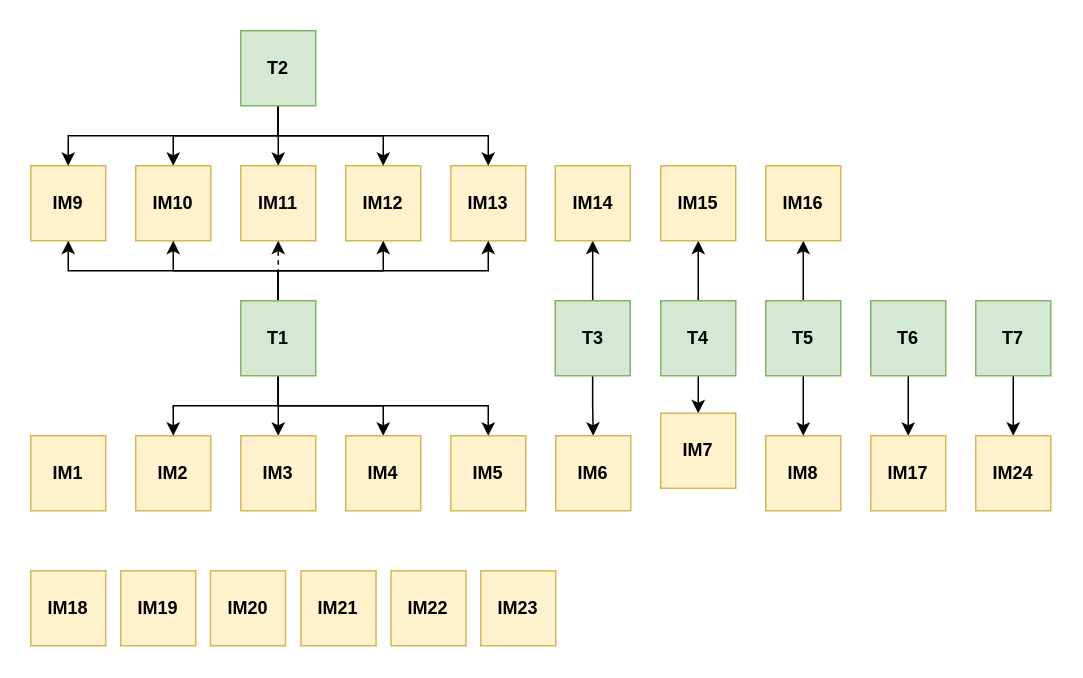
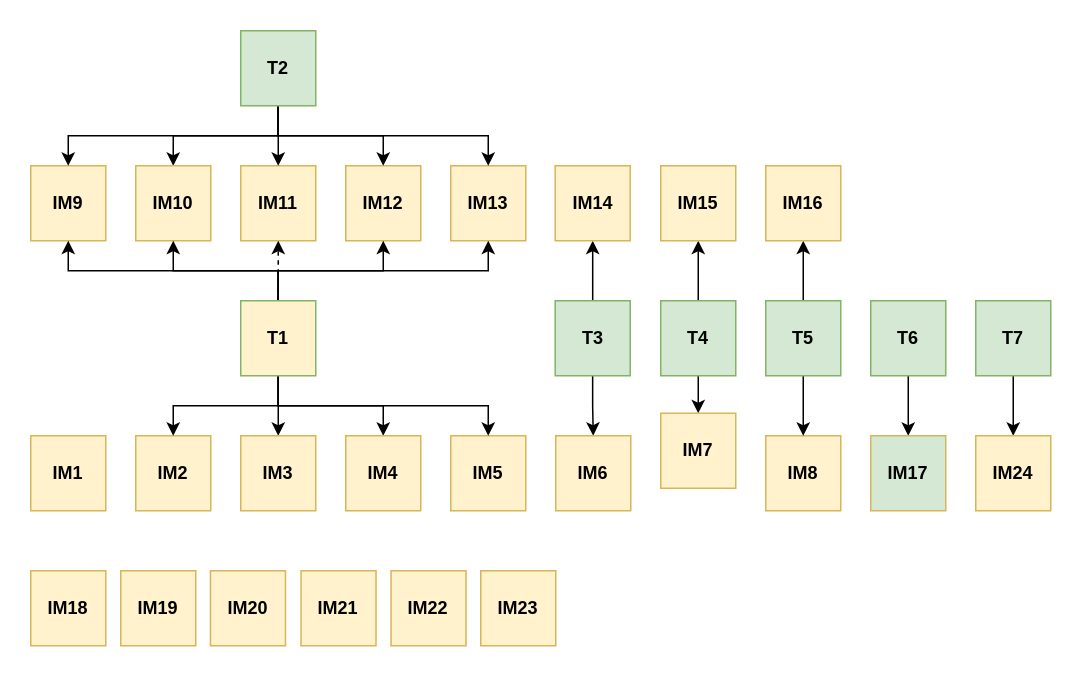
node "T1": fillcolor #d5e8d4 -> #fff2cc
node "IM17": fillcolor #fff2cc -> #d5e8d4
